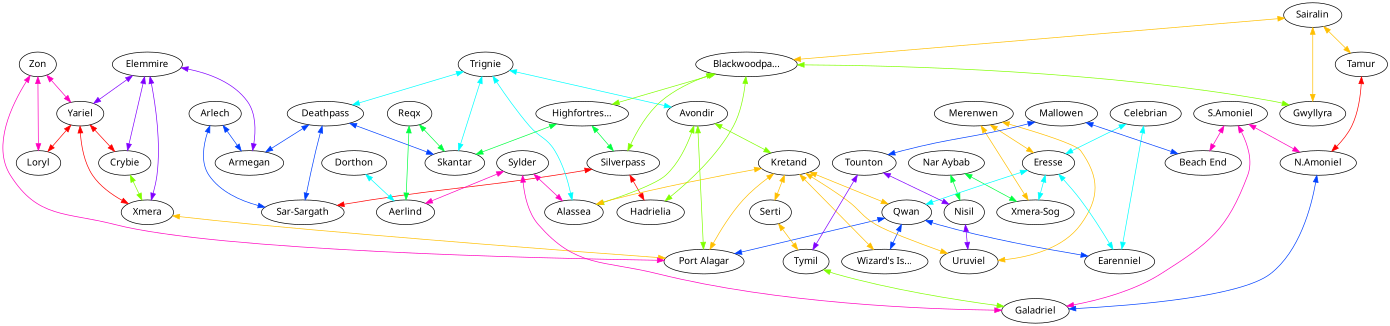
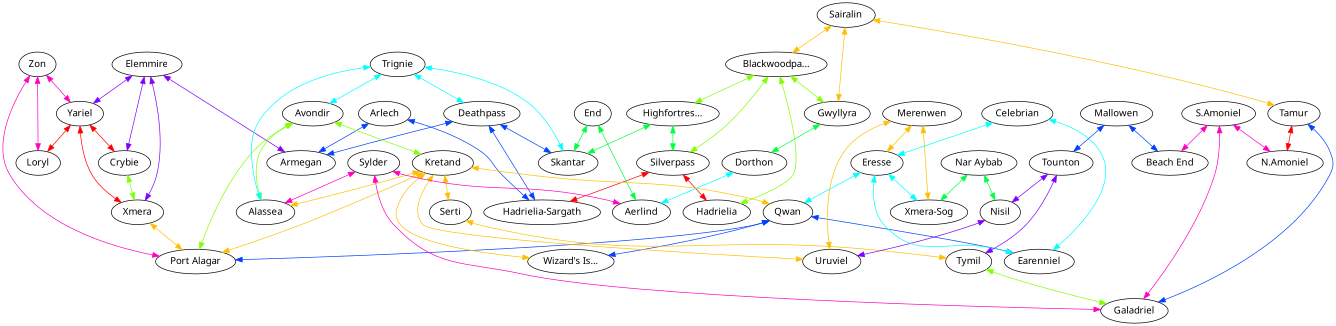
node "Reqx": label "Reqx" -> "End"
edge "Gwyllyra" -- "Dorthon": added
node "Sar-Sargath": label "Sar-Sargath" -> "Hadrielia-Sargath"
edge "N.Amoniel" -- "Galadriel": now "Tamur" -- "Galadriel"
